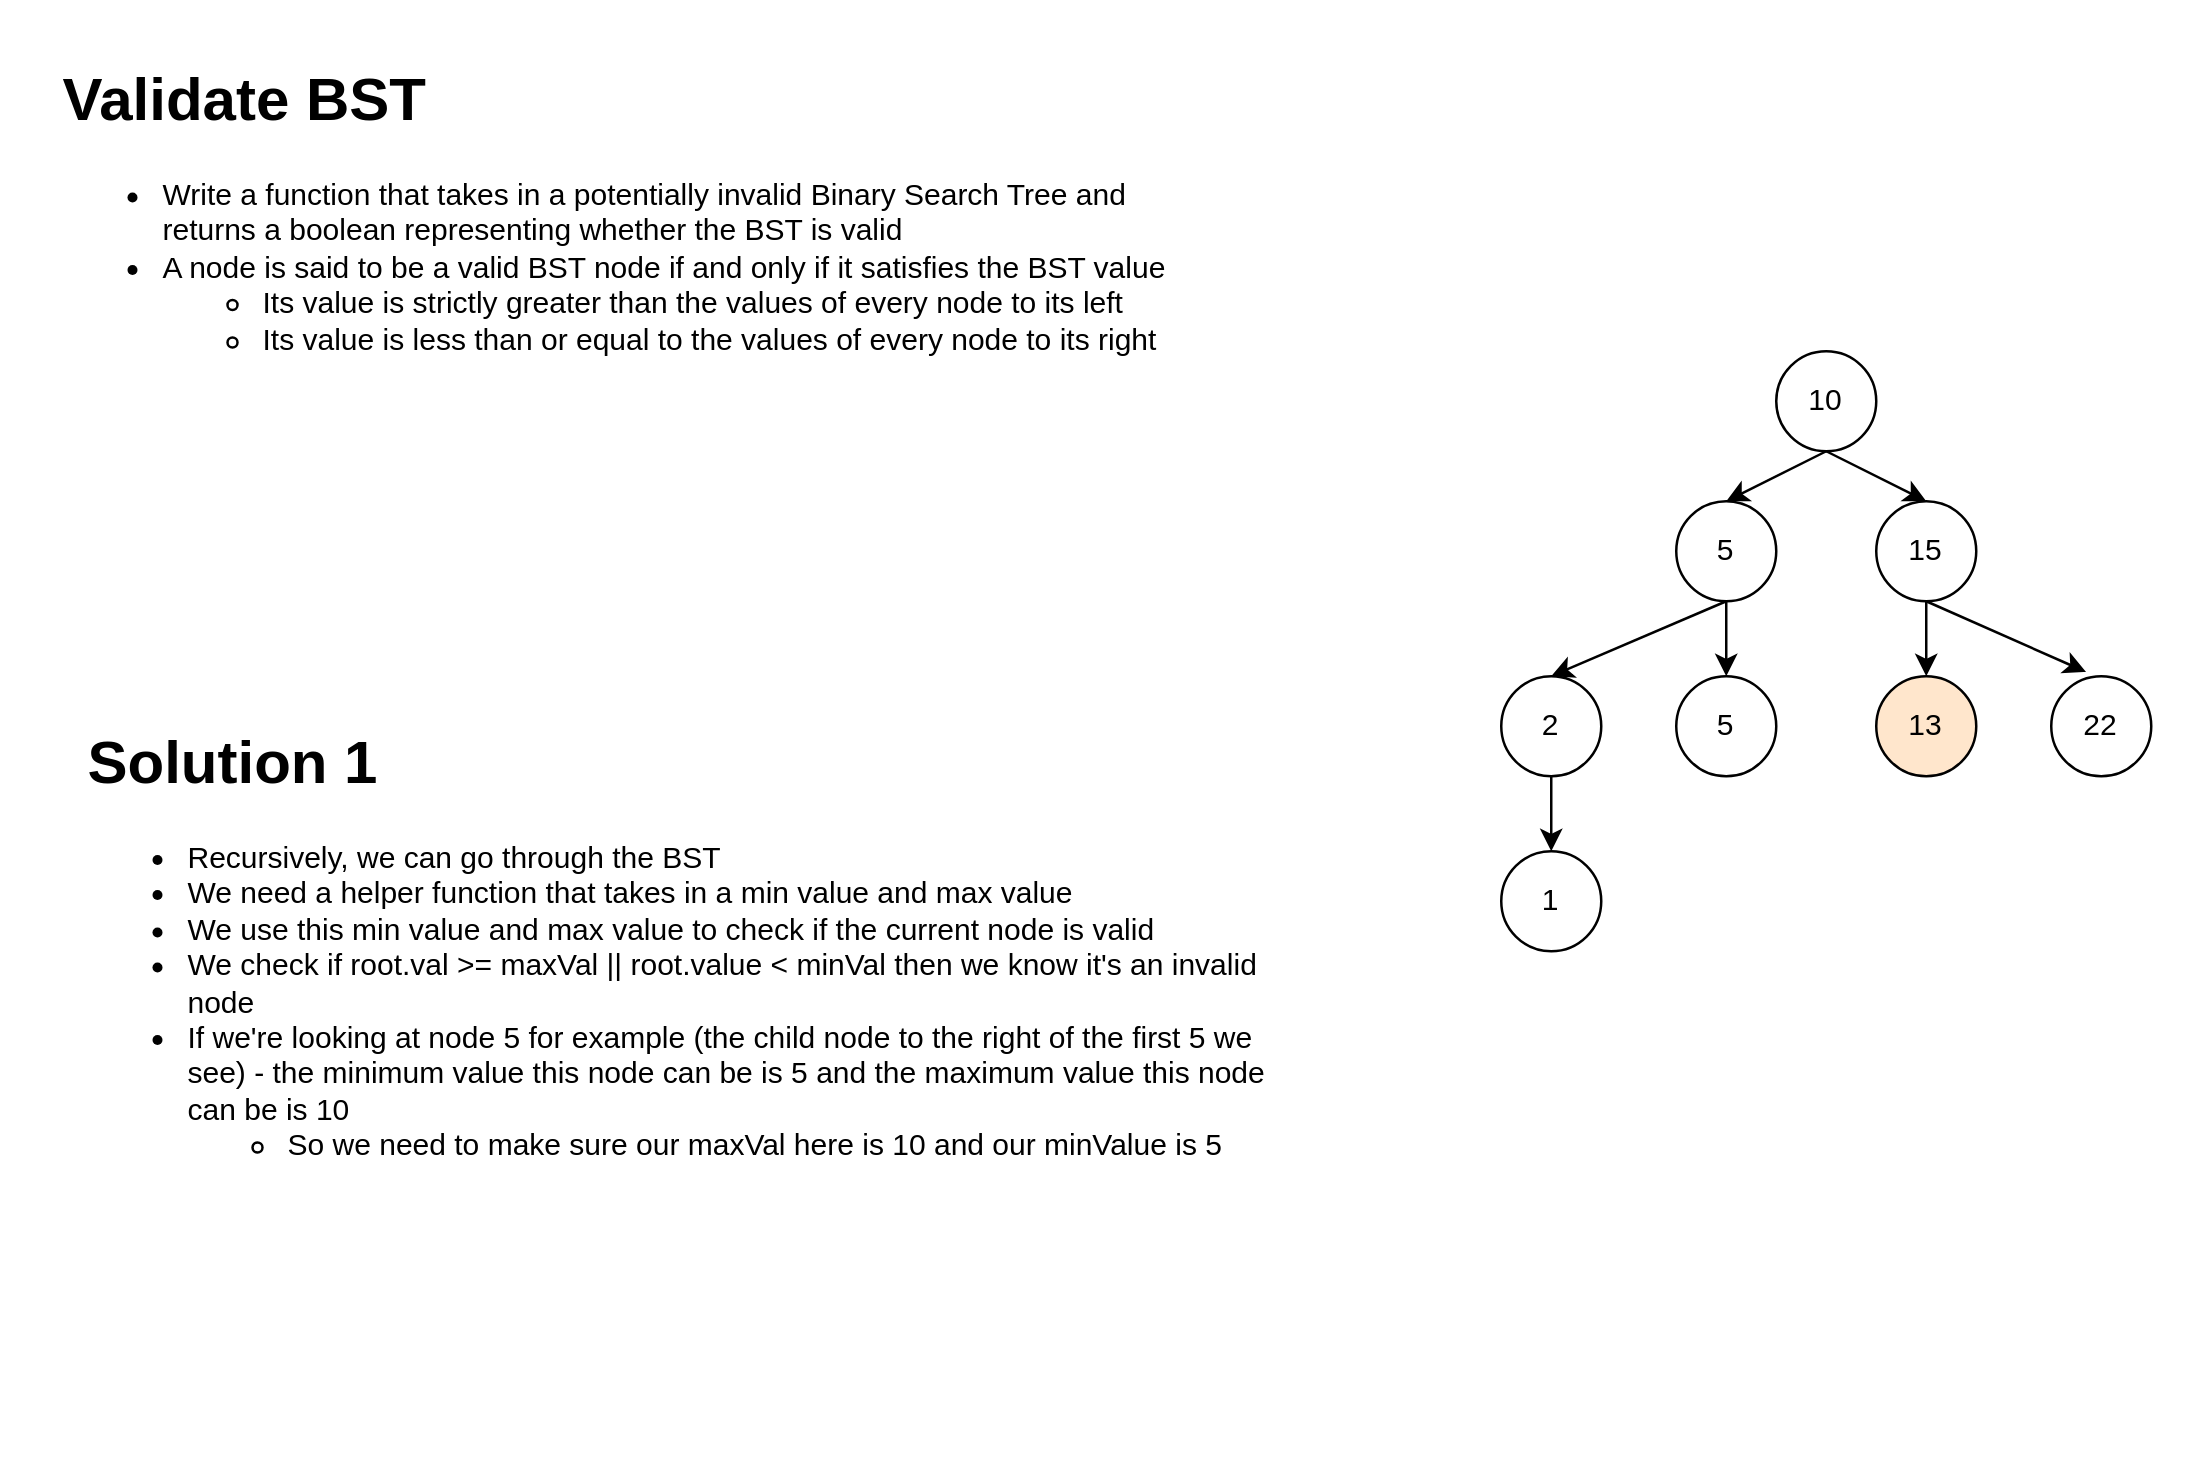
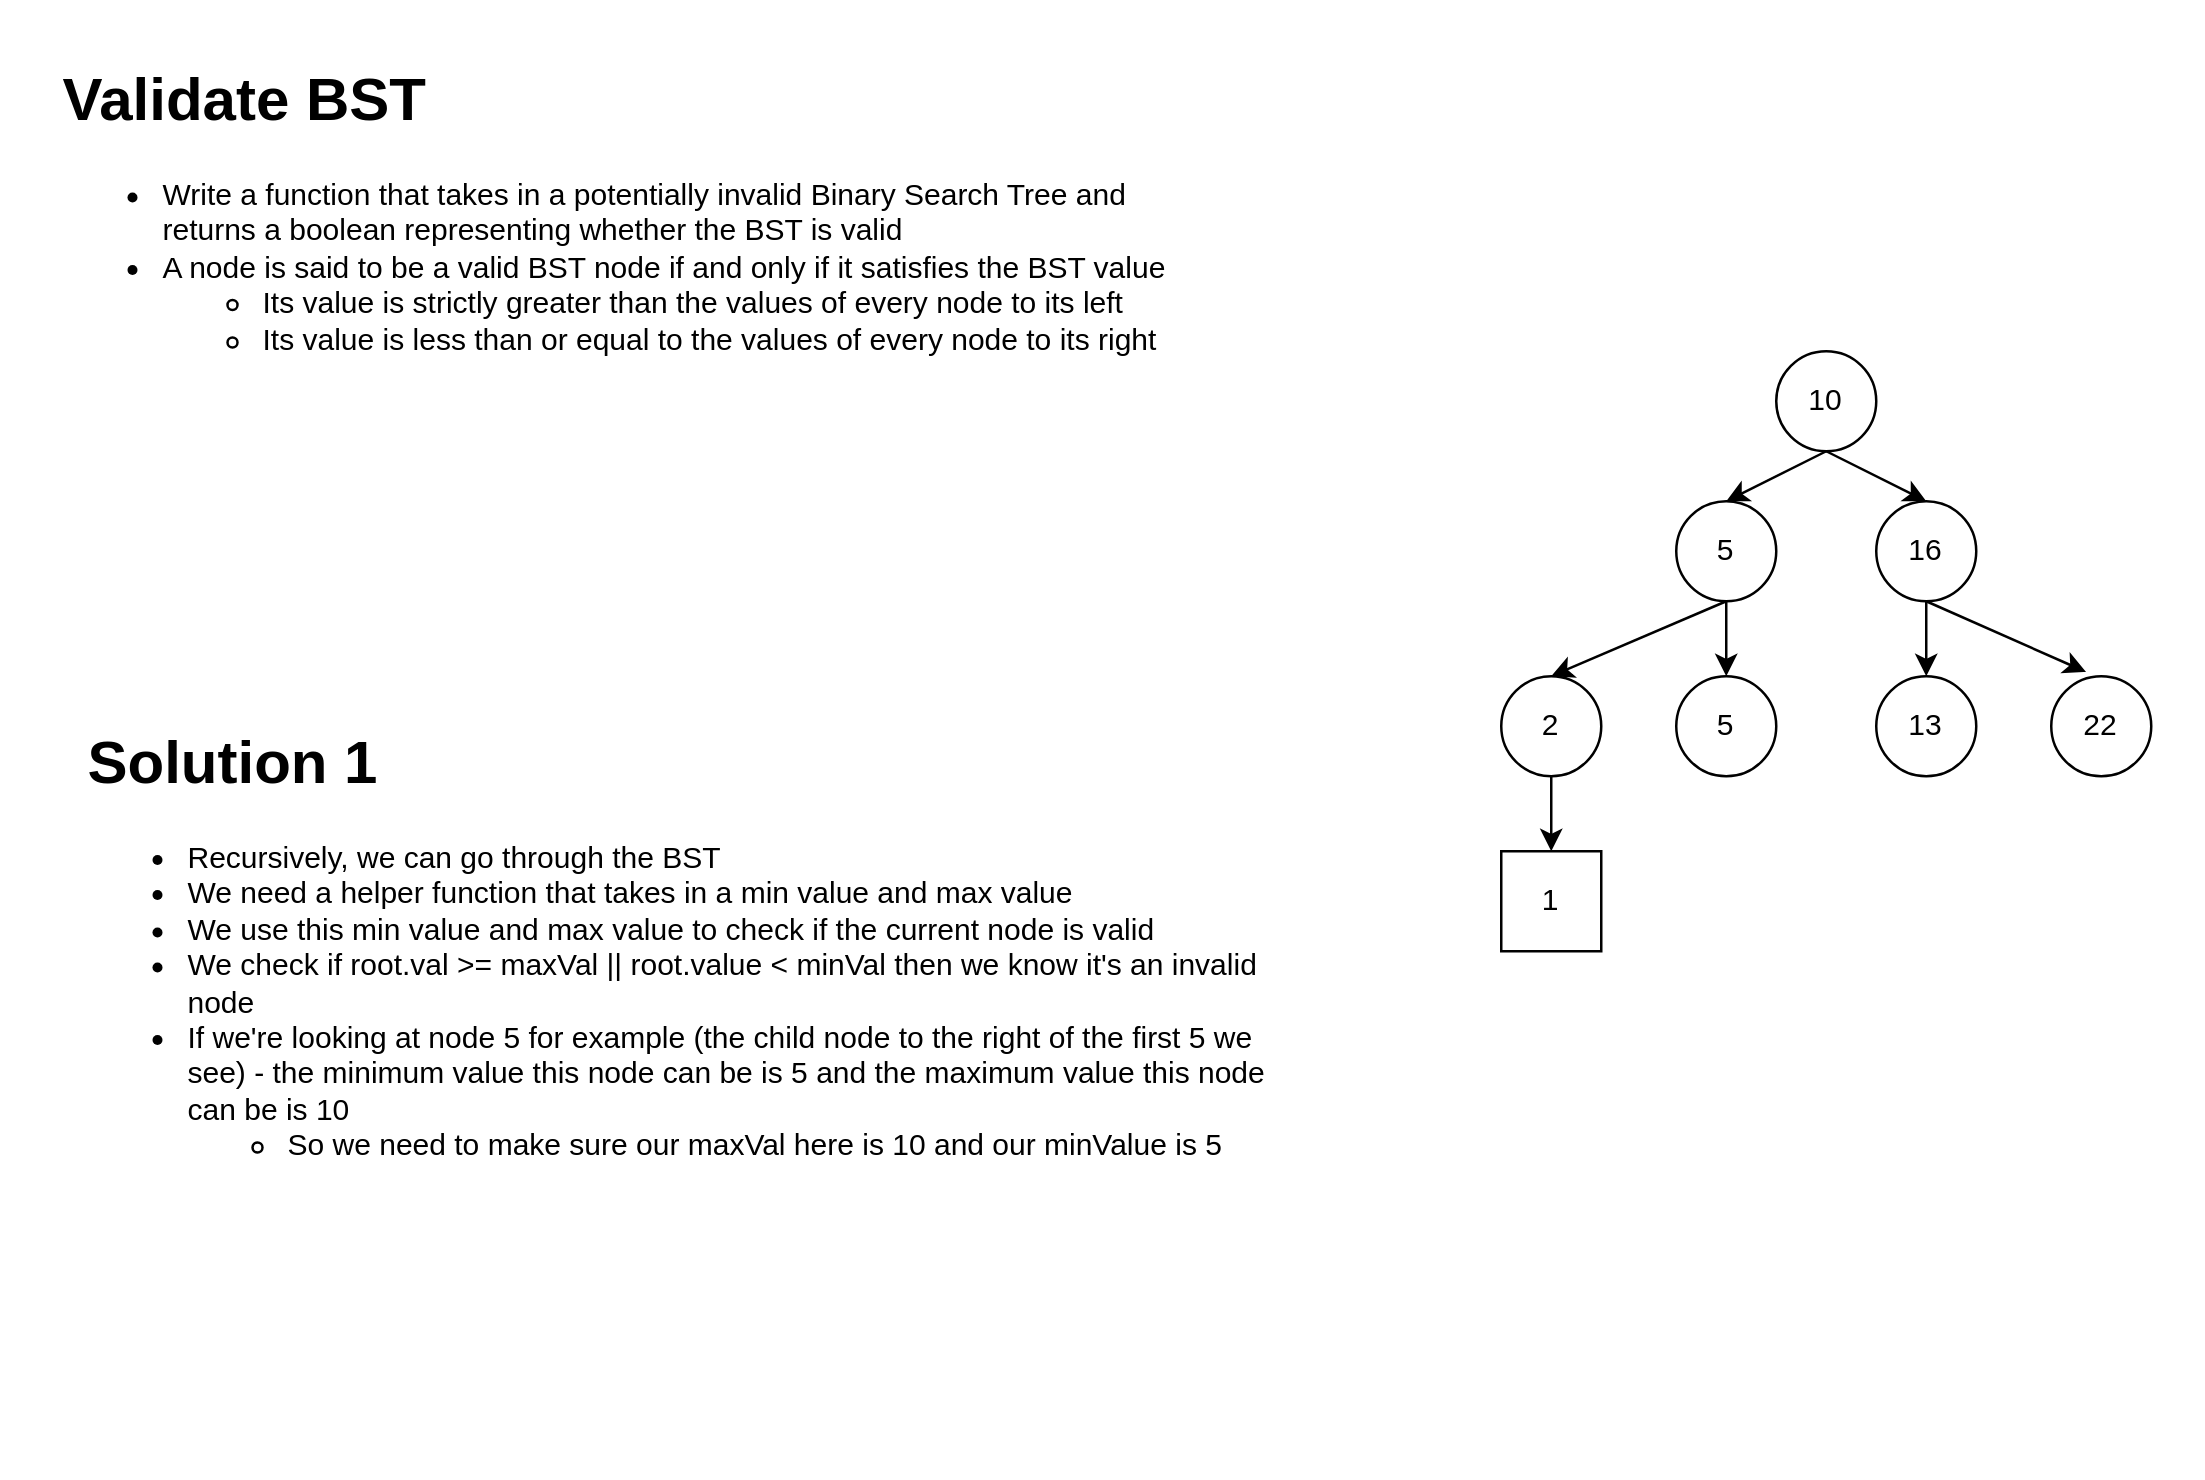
node "15": label "15" -> "16"
node "13": fillcolor #ffe6cc -> #ffffff
node "1": shape ellipse -> rectangle
